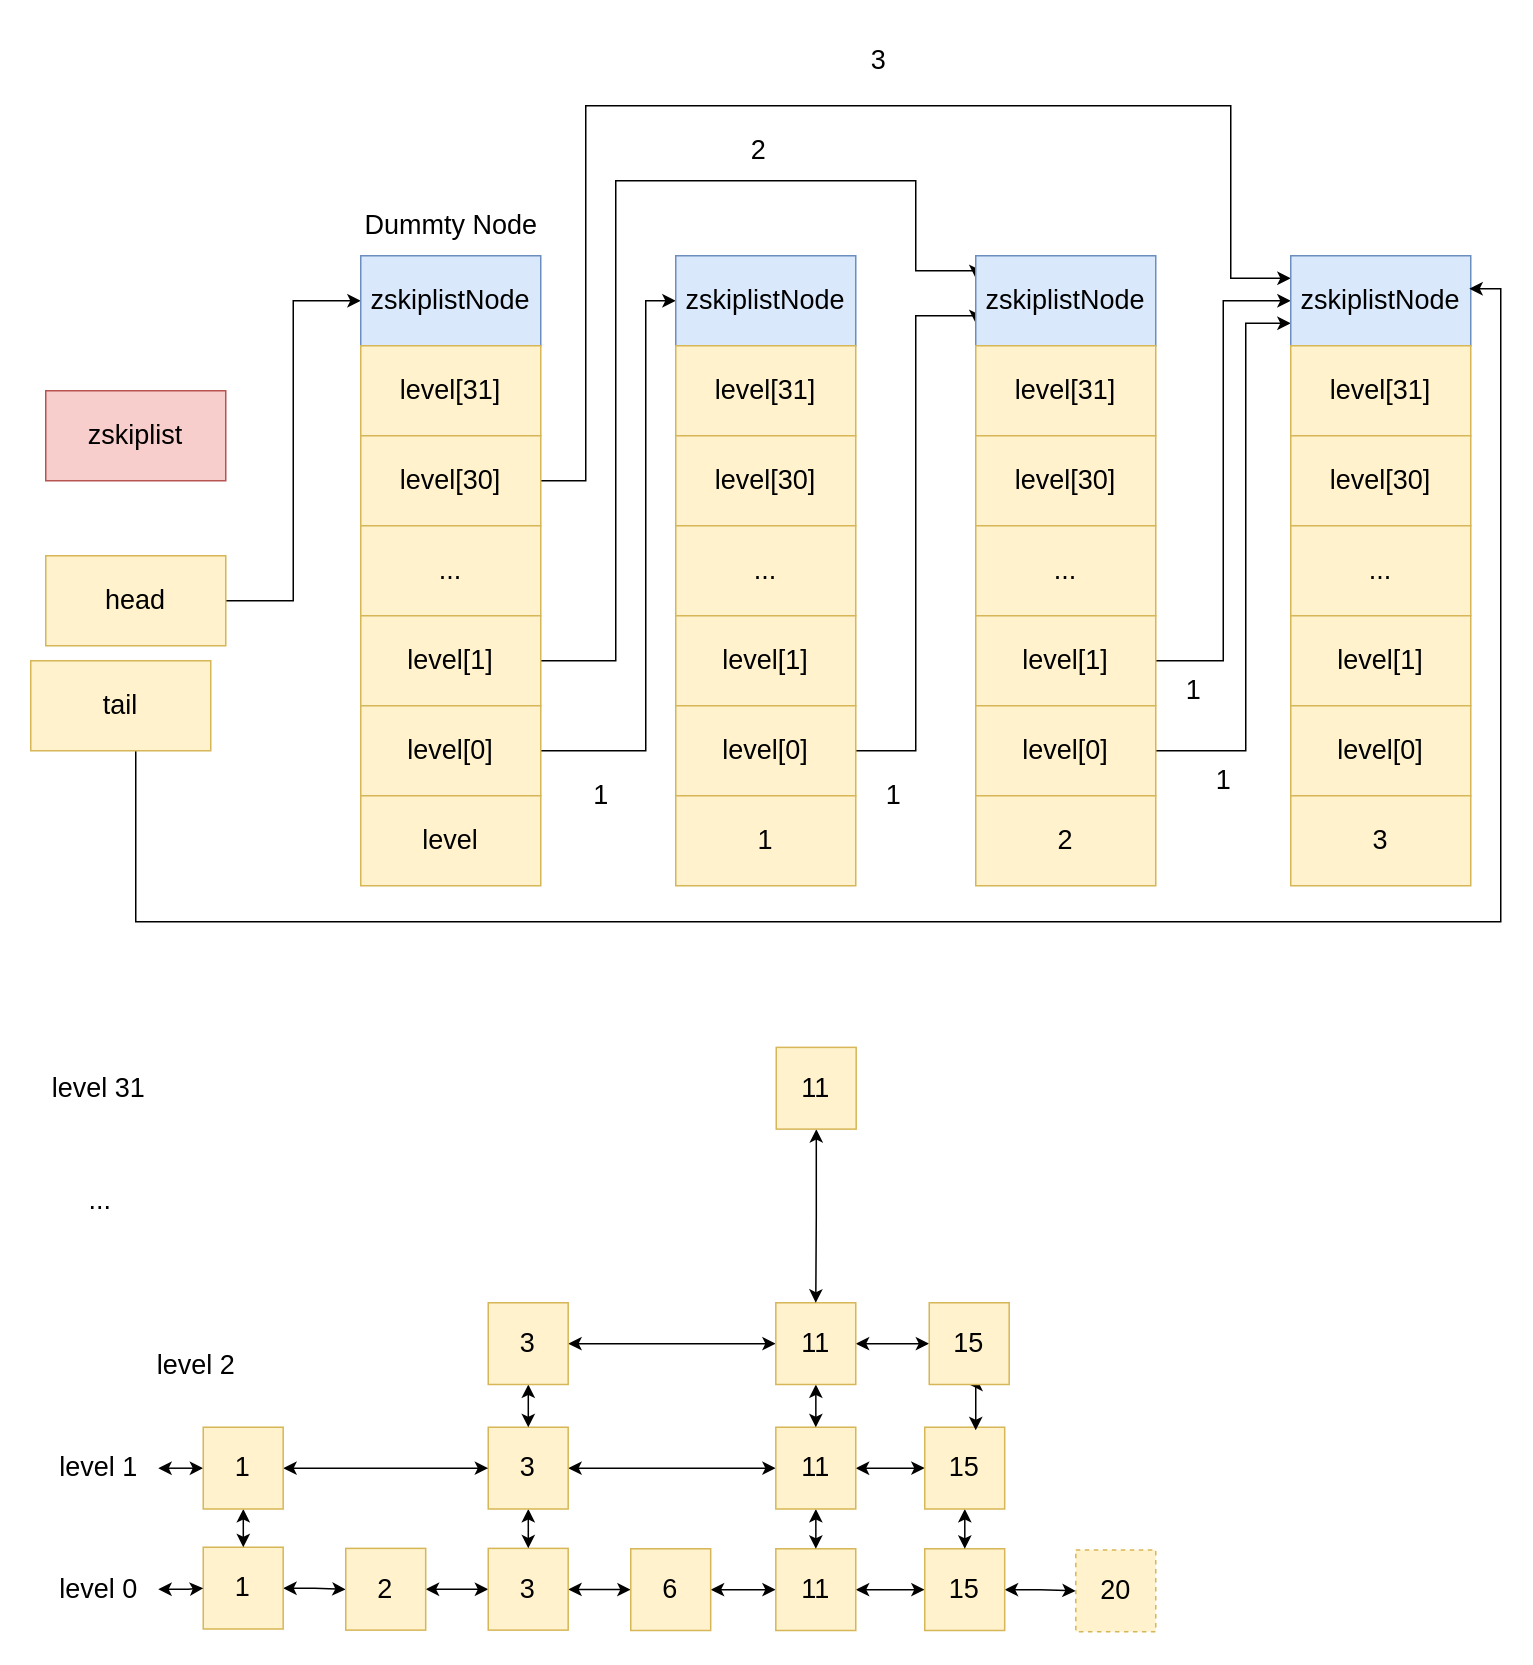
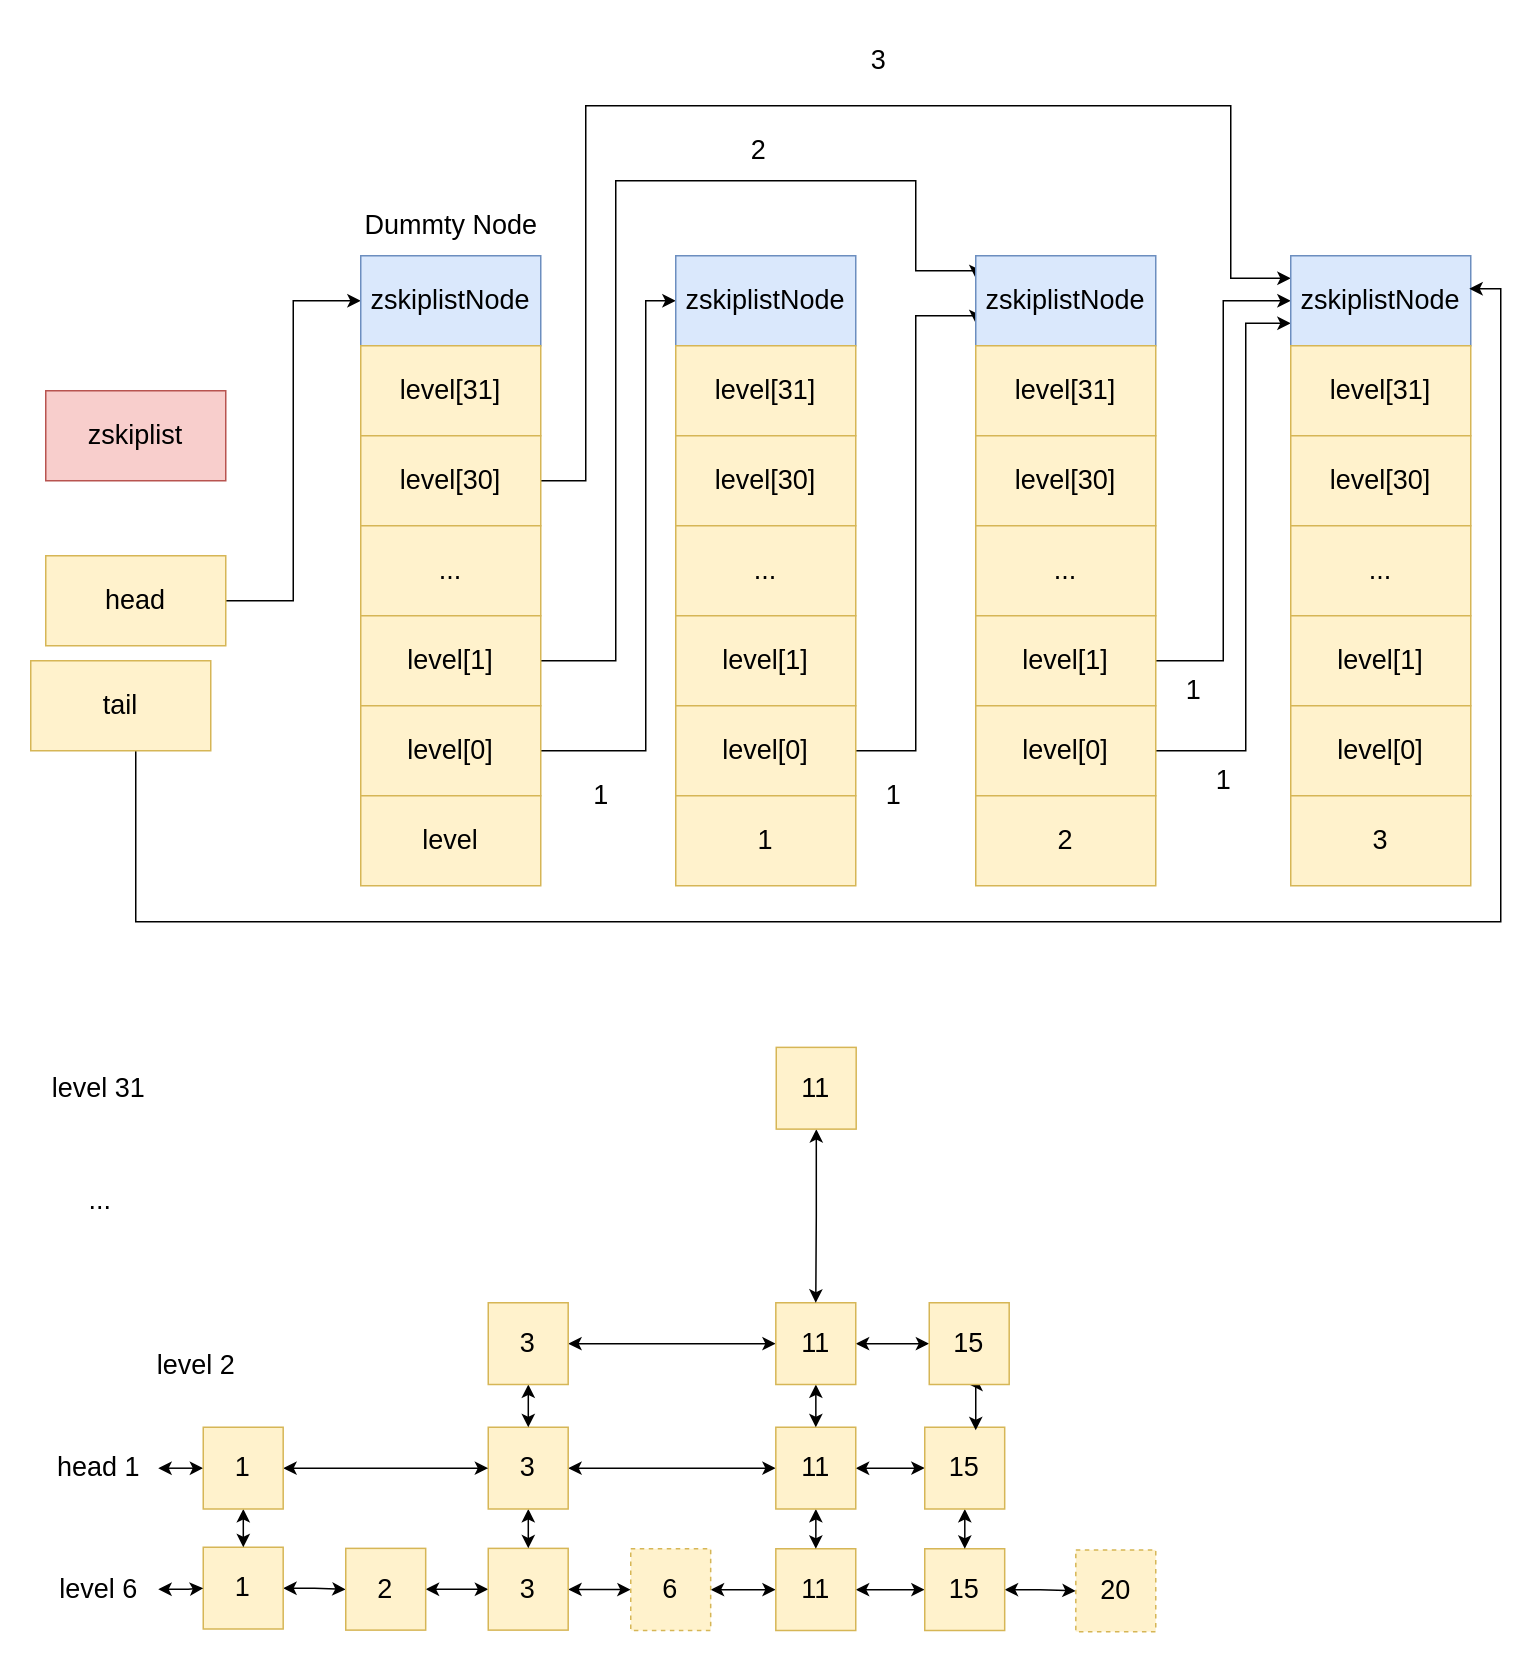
node "level 1": label "level 1" -> "head 1"
node "level 0": label "level 0" -> "level 6"
node "6": style solid -> dashed
